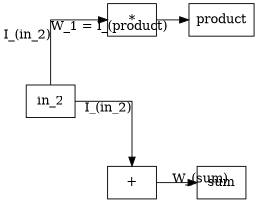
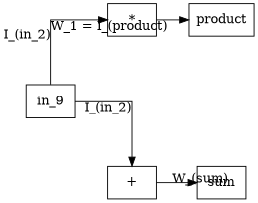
node "in_2": label "in_2" -> "in_9"
